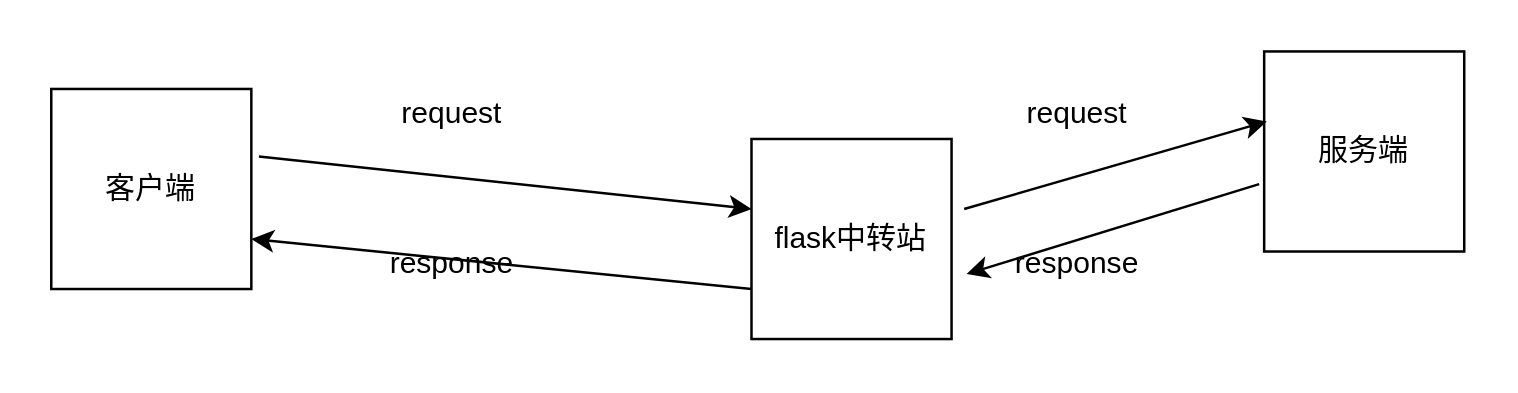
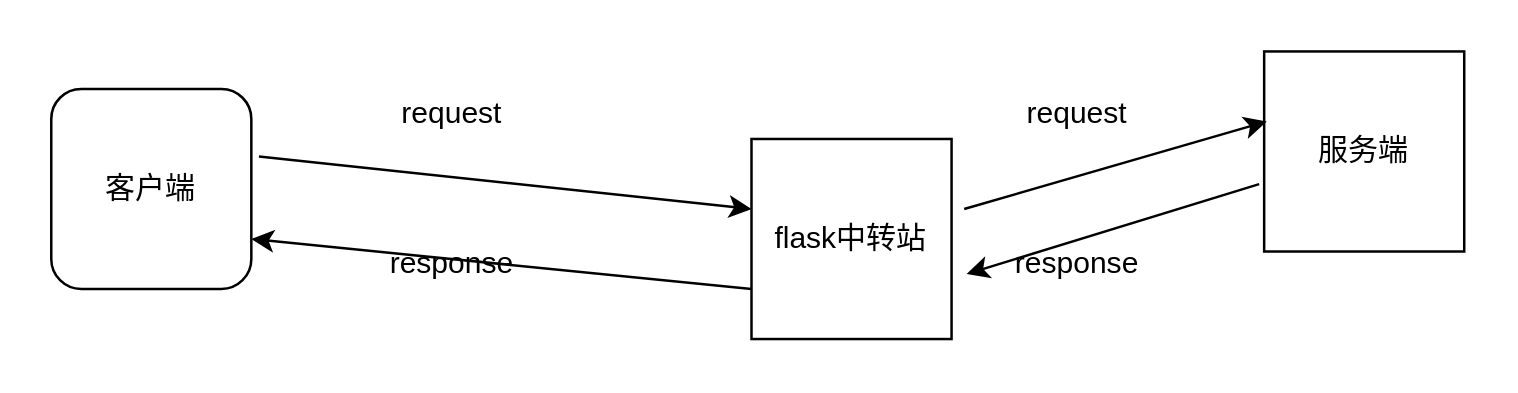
node "客户端": shape rectangle -> rounded rectangle
